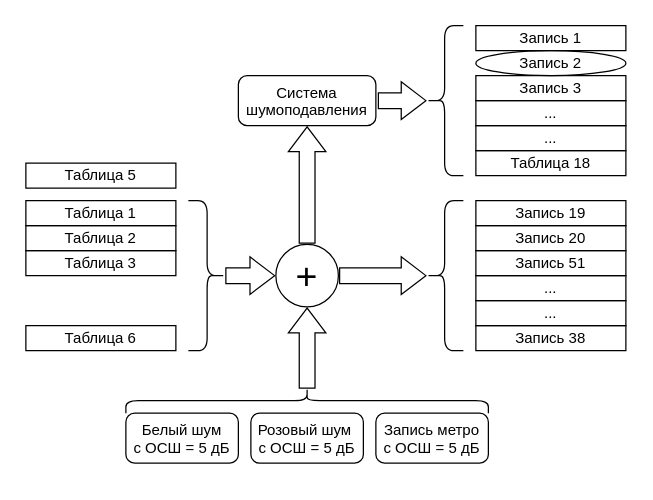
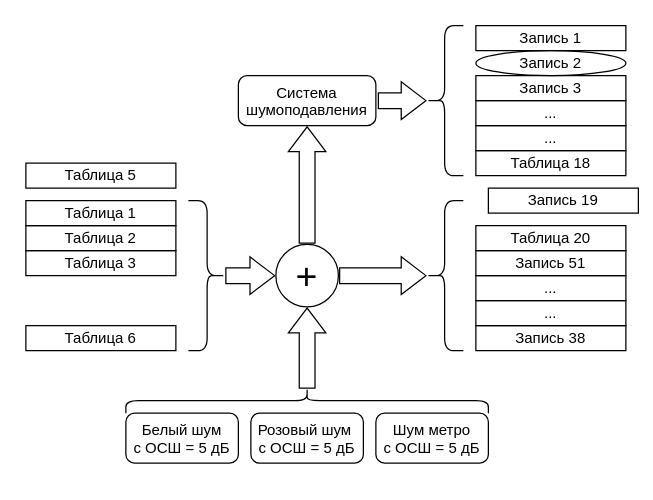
node "Запись 19": moved (551, 213) -> (563, 201)
node "Запись 20": label "Запись 20" -> "Таблица 20"
node "Запись метро с ОСШ = 5 дБ": label "Запись метро с ОСШ = 5 дБ" -> "Шум метро с ОСШ = 5 дБ"
